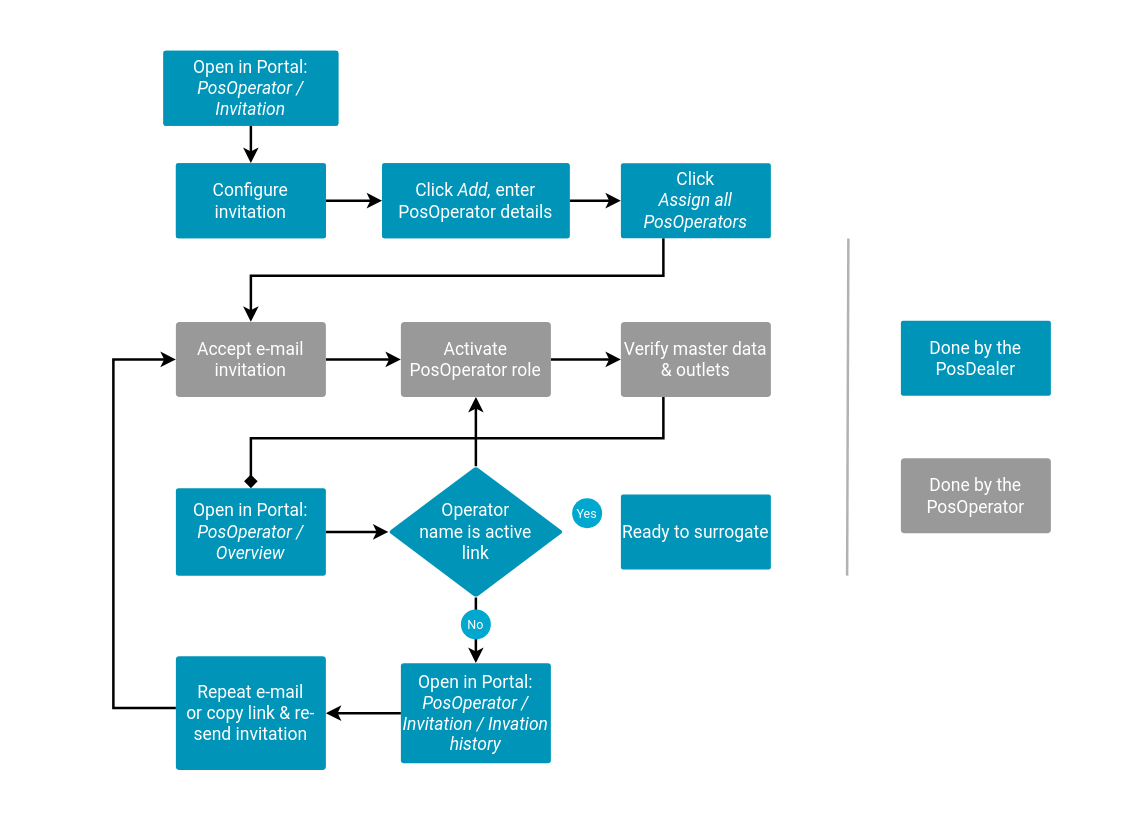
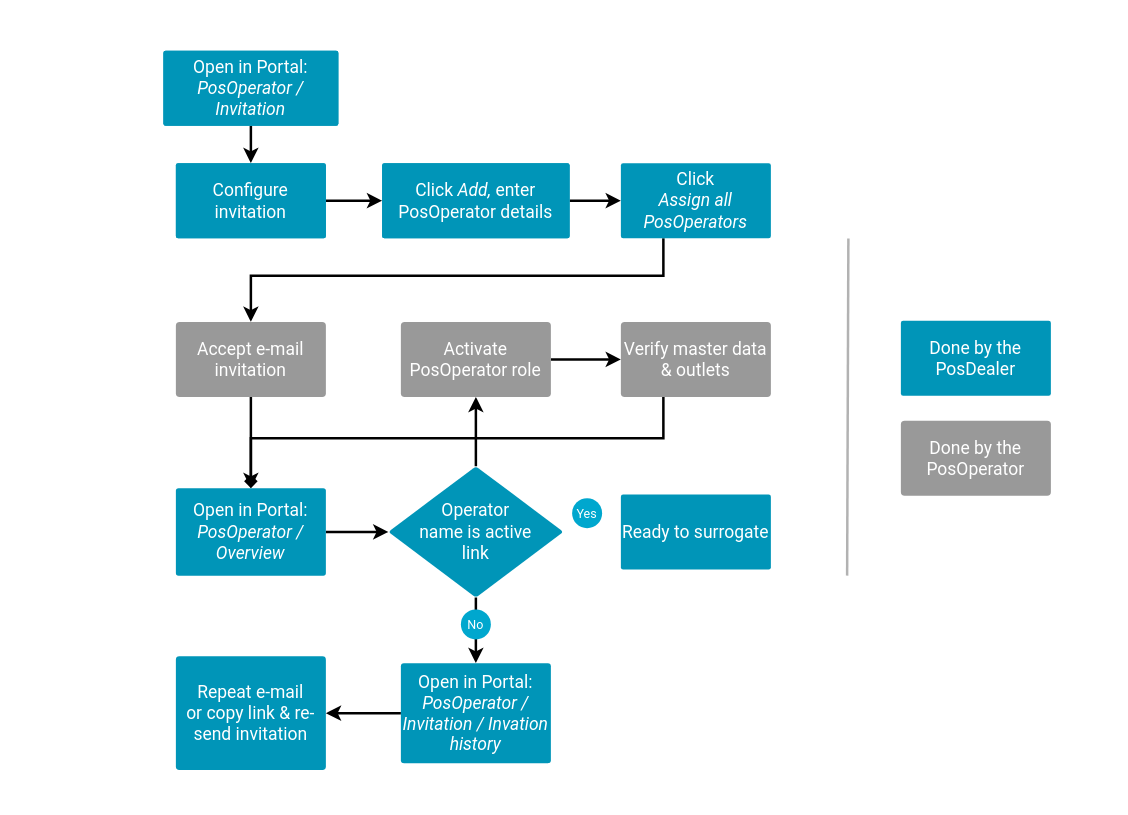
edge "Accept e-mail invitation" -> "Activate PosOperator role": now "Accept e-mail invitation" -> "Open in Portal:PosOperator / Overview"
node "Done by the PosOperator": moved (976, 496) -> (976, 458)
edge "Repeat e-mailor copy link & re-send invitation" -> "Accept e-mail invitation": removed
